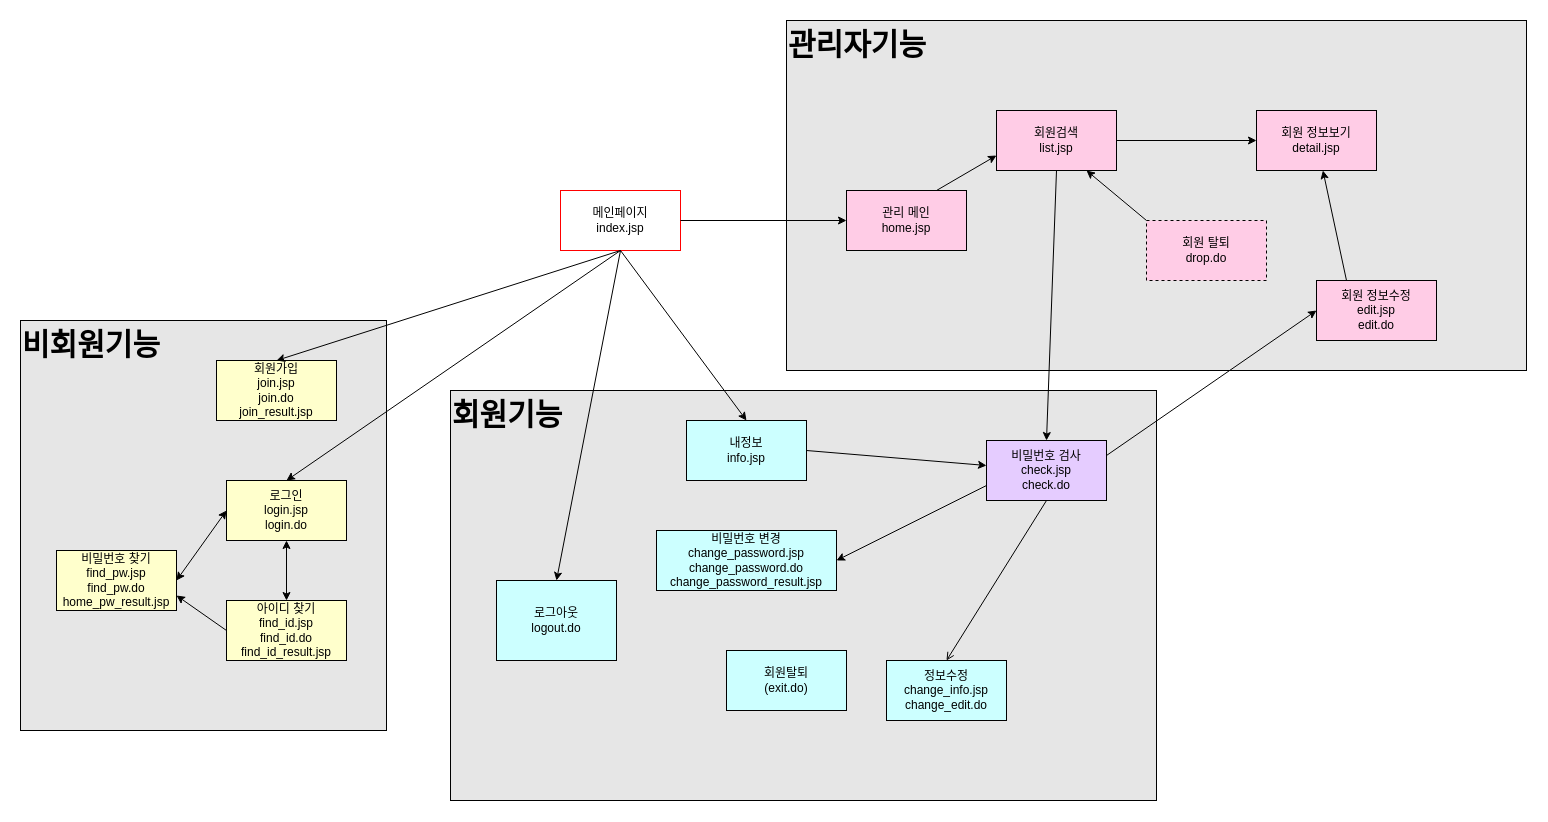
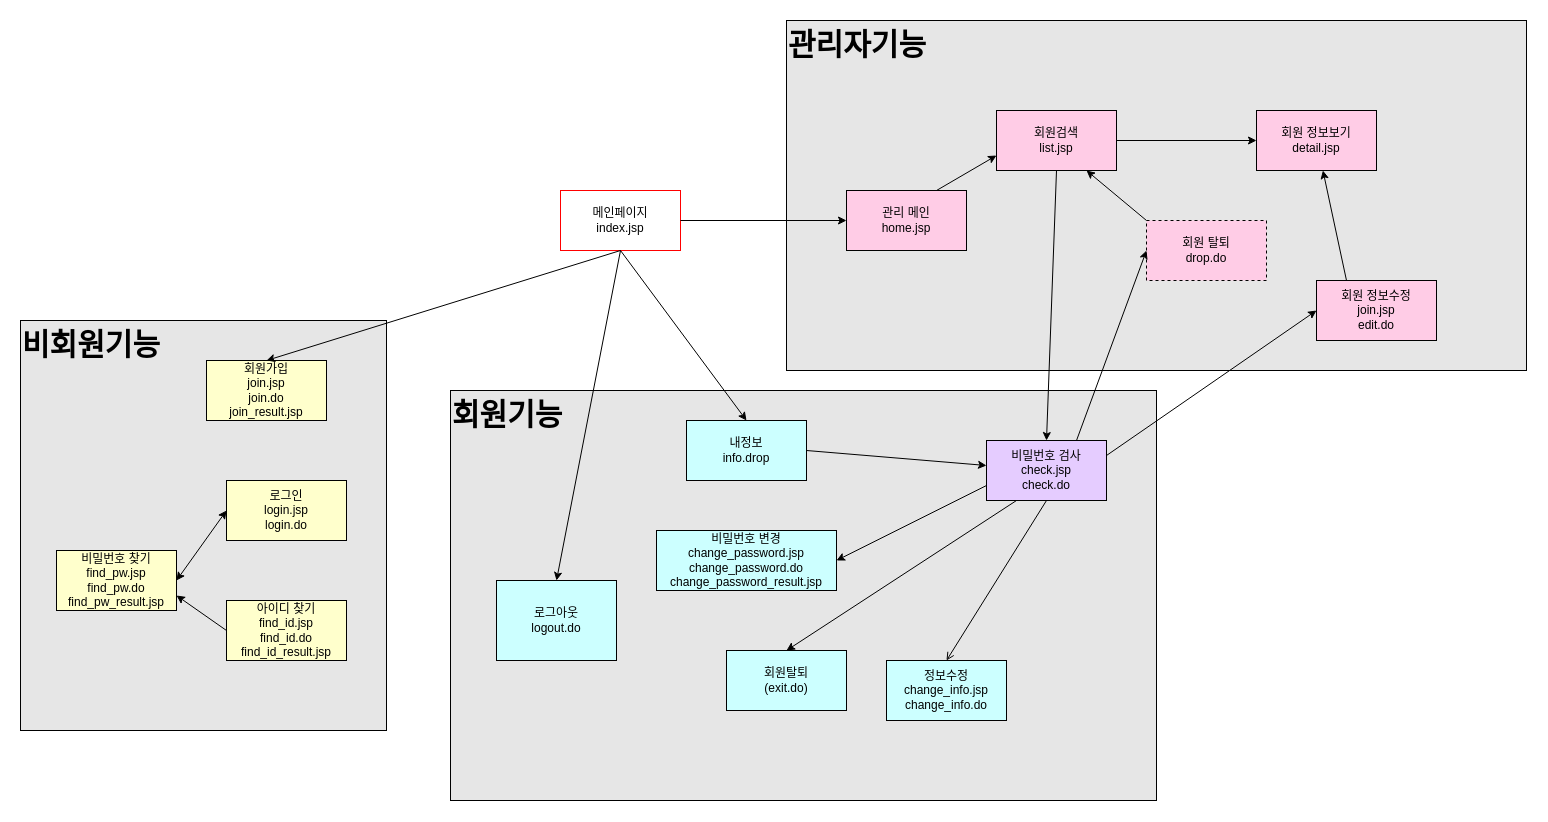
node "회원 정보수정 edit.jsp edit.do": label "회원 정보수정 edit.jsp edit.do" -> "회원 정보수정 join.jsp edit.do"
edge "비밀번호 검사 check.jsp check.do" -> "회원 탈퇴 drop.do": added
edge "메인페이지 index.jsp" -> "로그인 login.jsp login.do": removed
node "회원가입 join.jsp join.do join_result.jsp": moved (277, 391) -> (267, 391)
node "내정보 info.jsp": label "내정보 info.jsp" -> "내정보 info.drop"
edge "로그인 login.jsp login.do" -- "아이디 찾기 find_id.jsp find_id.do find_id_result.jsp": removed
edge "비밀번호 검사 check.jsp check.do" -> "회원탈퇴 (exit.do)": added
node "비밀번호 찾기 find_pw.jsp find_pw.do home_pw_result.jsp": label "비밀번호 찾기 find_pw.jsp find_pw.do home_pw_result.jsp" -> "비밀번호 찾기 find_pw.jsp find_pw.do find_pw_result.jsp"
node "정보수정 change_info.jsp change_edit.do": label "정보수정 change_info.jsp change_edit.do" -> "정보수정 change_info.jsp change_info.do"
